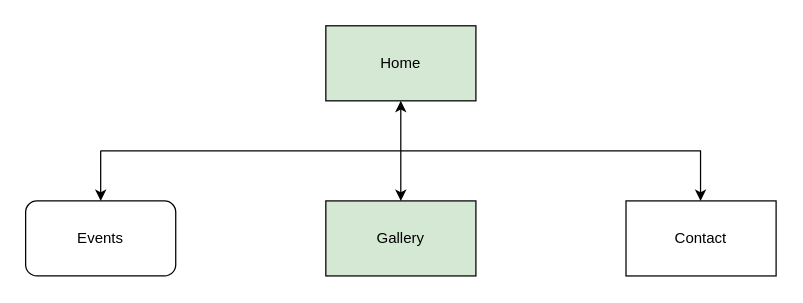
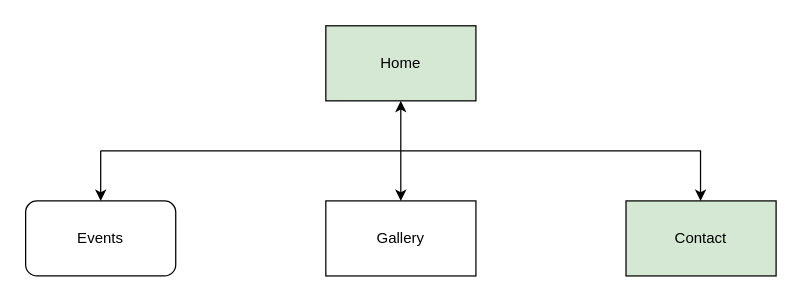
node "Gallery": fillcolor #d5e8d4 -> #ffffff
node "Contact": fillcolor #ffffff -> #d5e8d4
